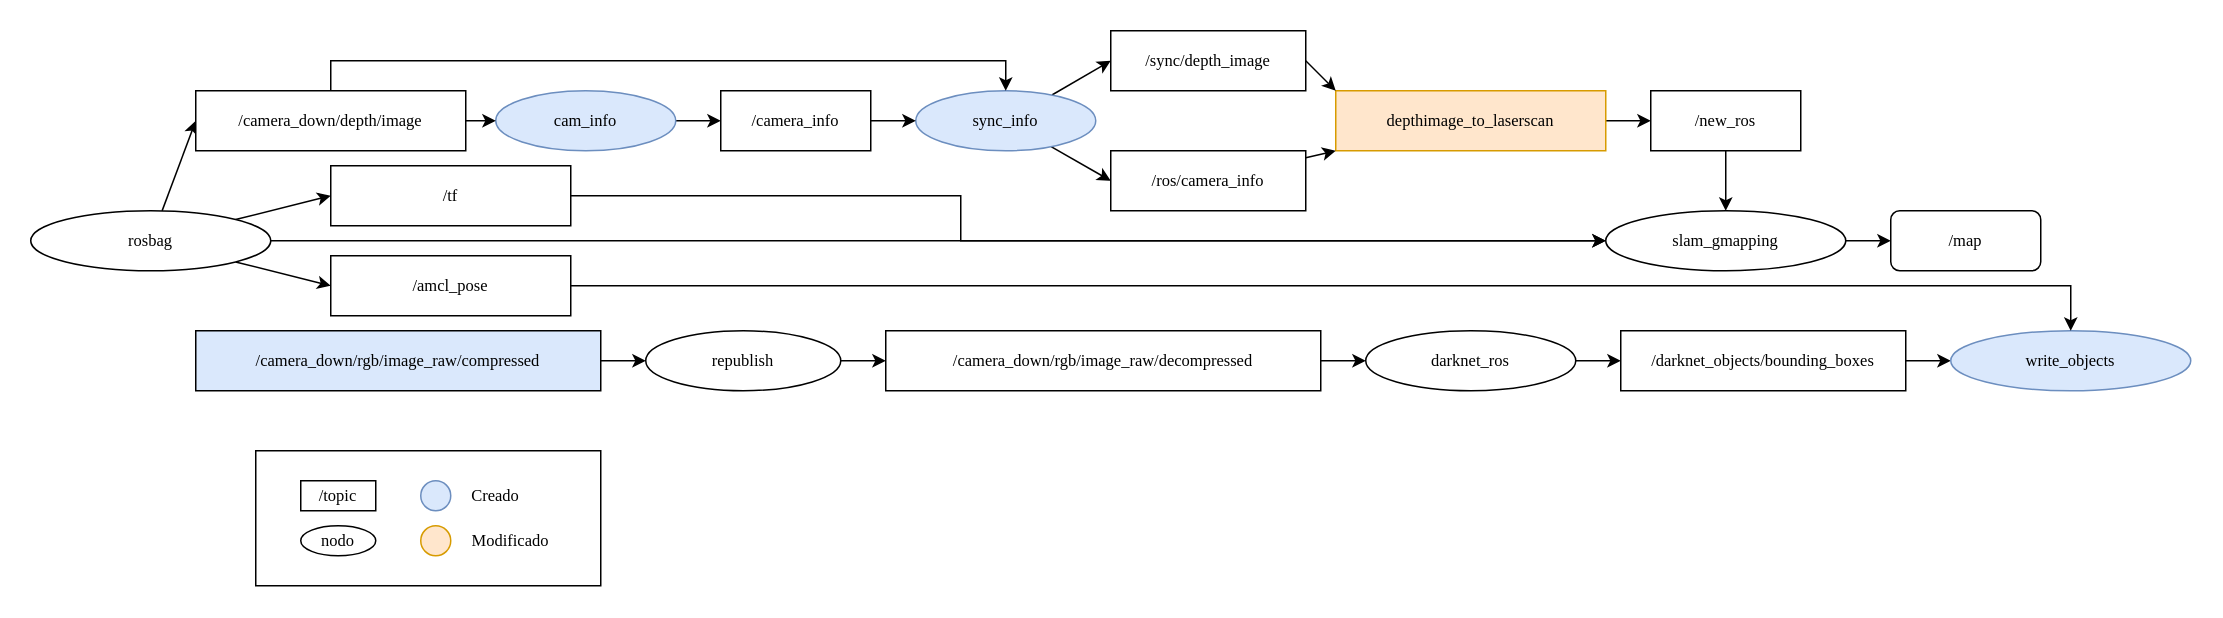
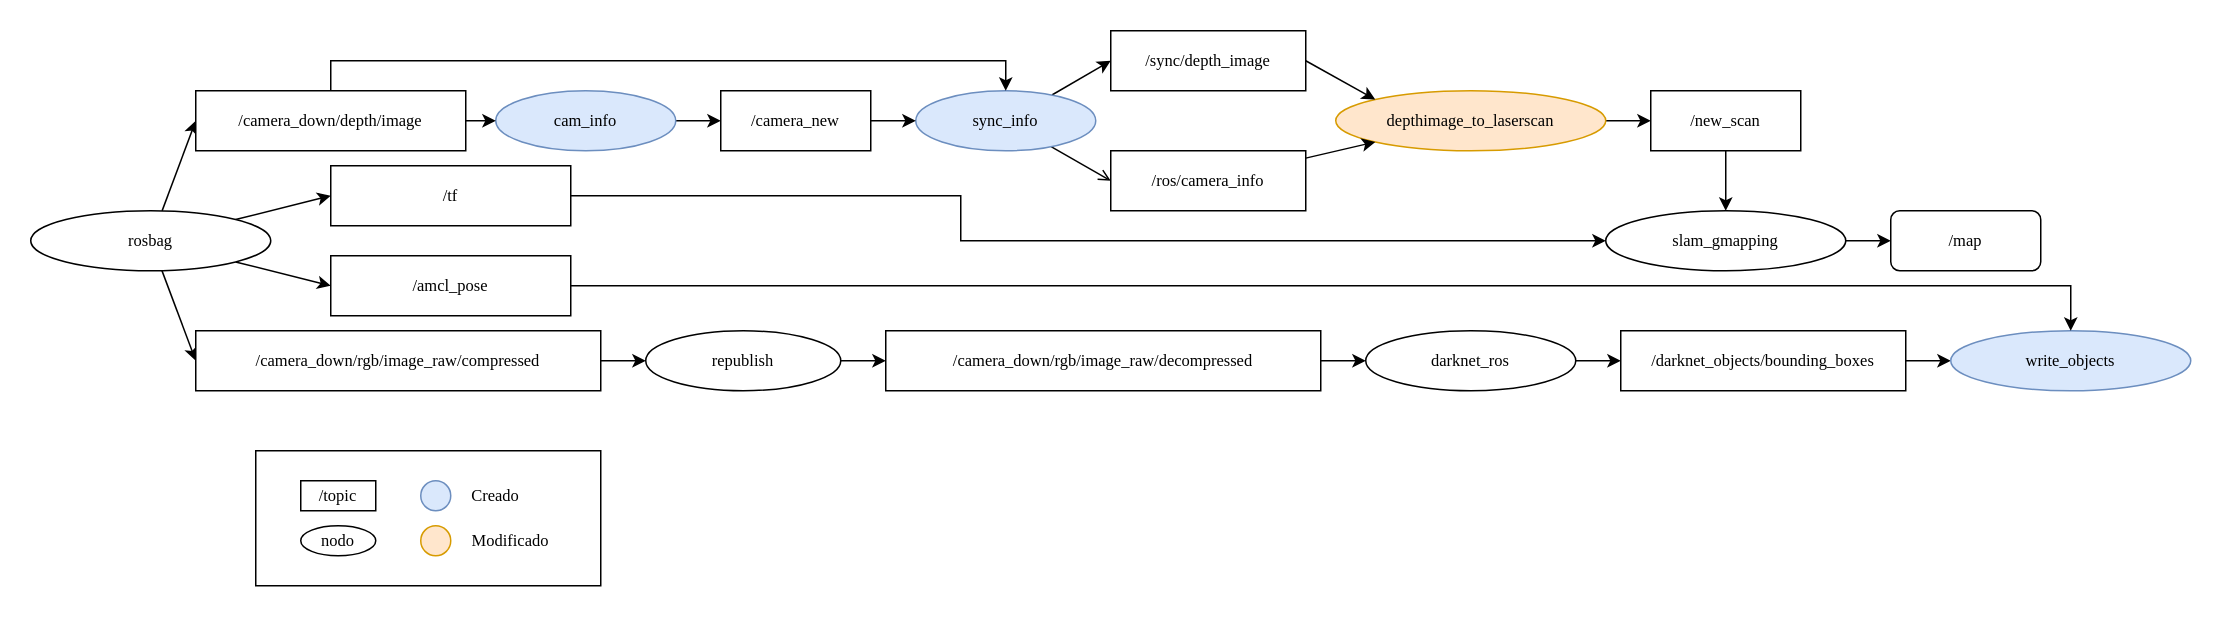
node "/camera_info": label "/camera_info" -> "/camera_new"
node "depthimage_to_laserscan": shape rectangle -> ellipse
node "/new_ros": label "/new_ros" -> "/new_scan"
edge "sync_info" -> "/ros/camera_info": arrowhead classic -> open
edge "rosbag" -> "slam_gmapping": now "rosbag" -> "/camera_down/rgb/image_raw/compressed"
node "/camera_down/rgb/image_raw/compressed": fillcolor #dae8fc -> #ffffff
